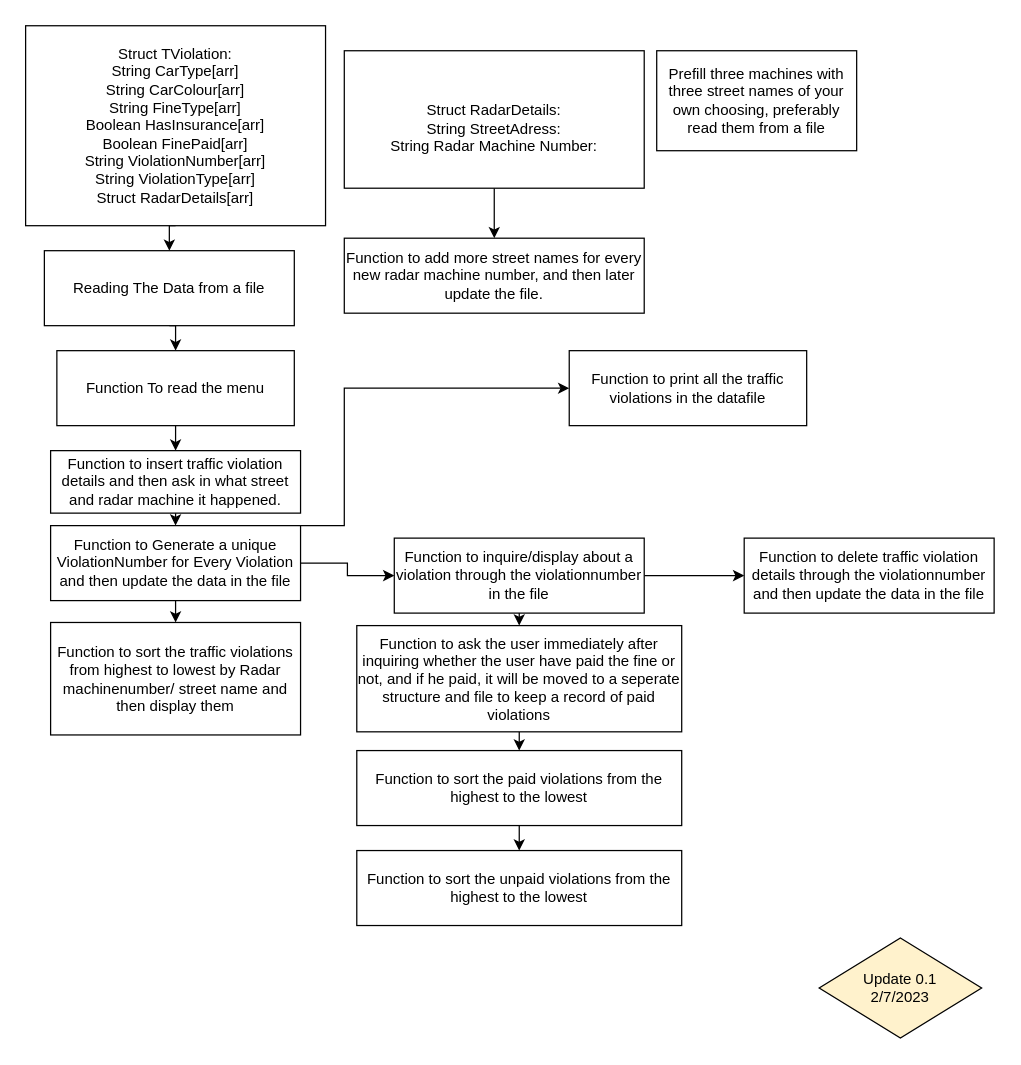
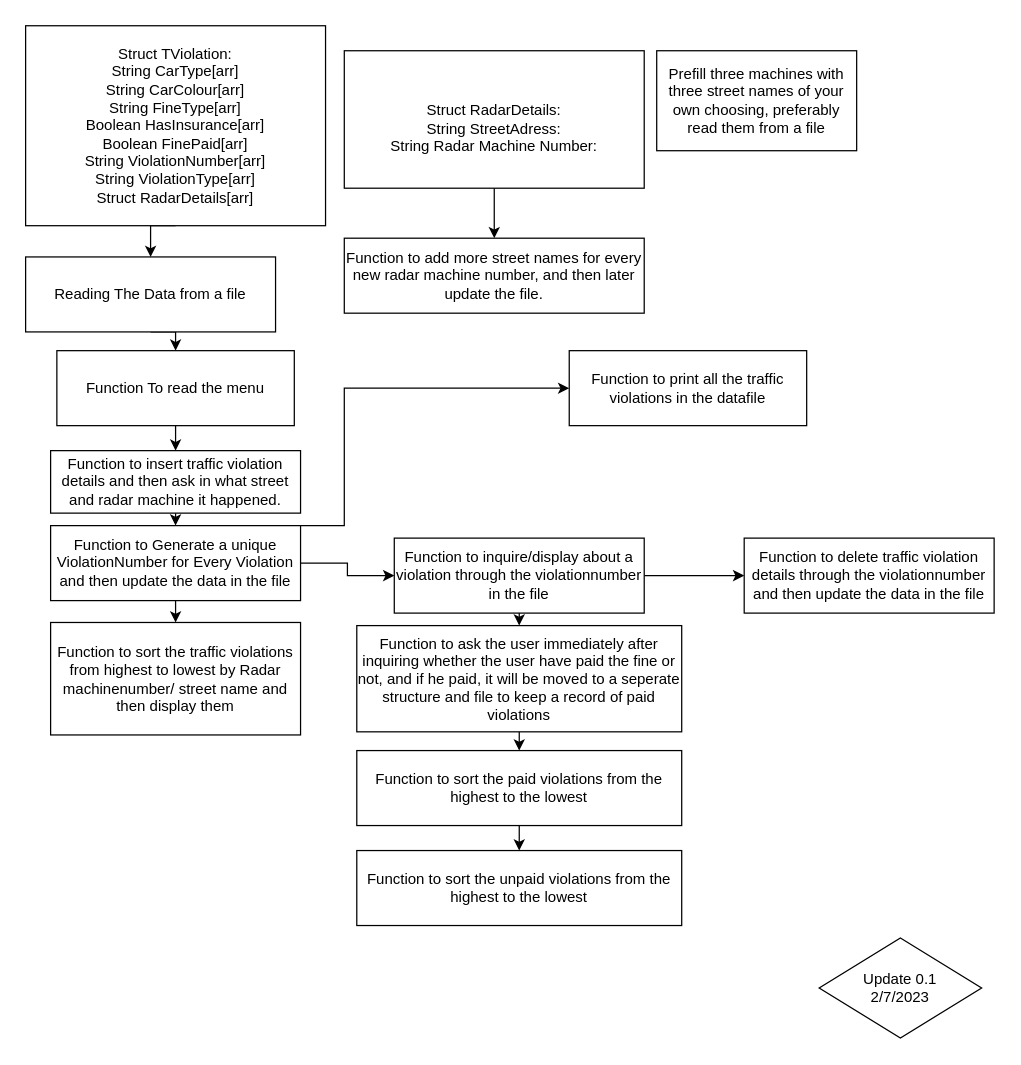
node "Reading The Data from a file": moved (169, 288) -> (151, 294)
node "Update 0.1 2/7/2023": fillcolor #fff2cc -> #ffffff
